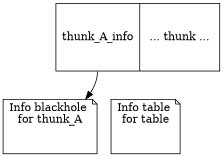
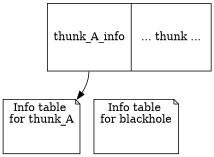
node "Info blackhole for thunk_A": label "Info blackhole for thunk_A" -> "Info table for thunk_A"
node "Info table for table": label "Info table for table" -> "Info table for blackhole"
